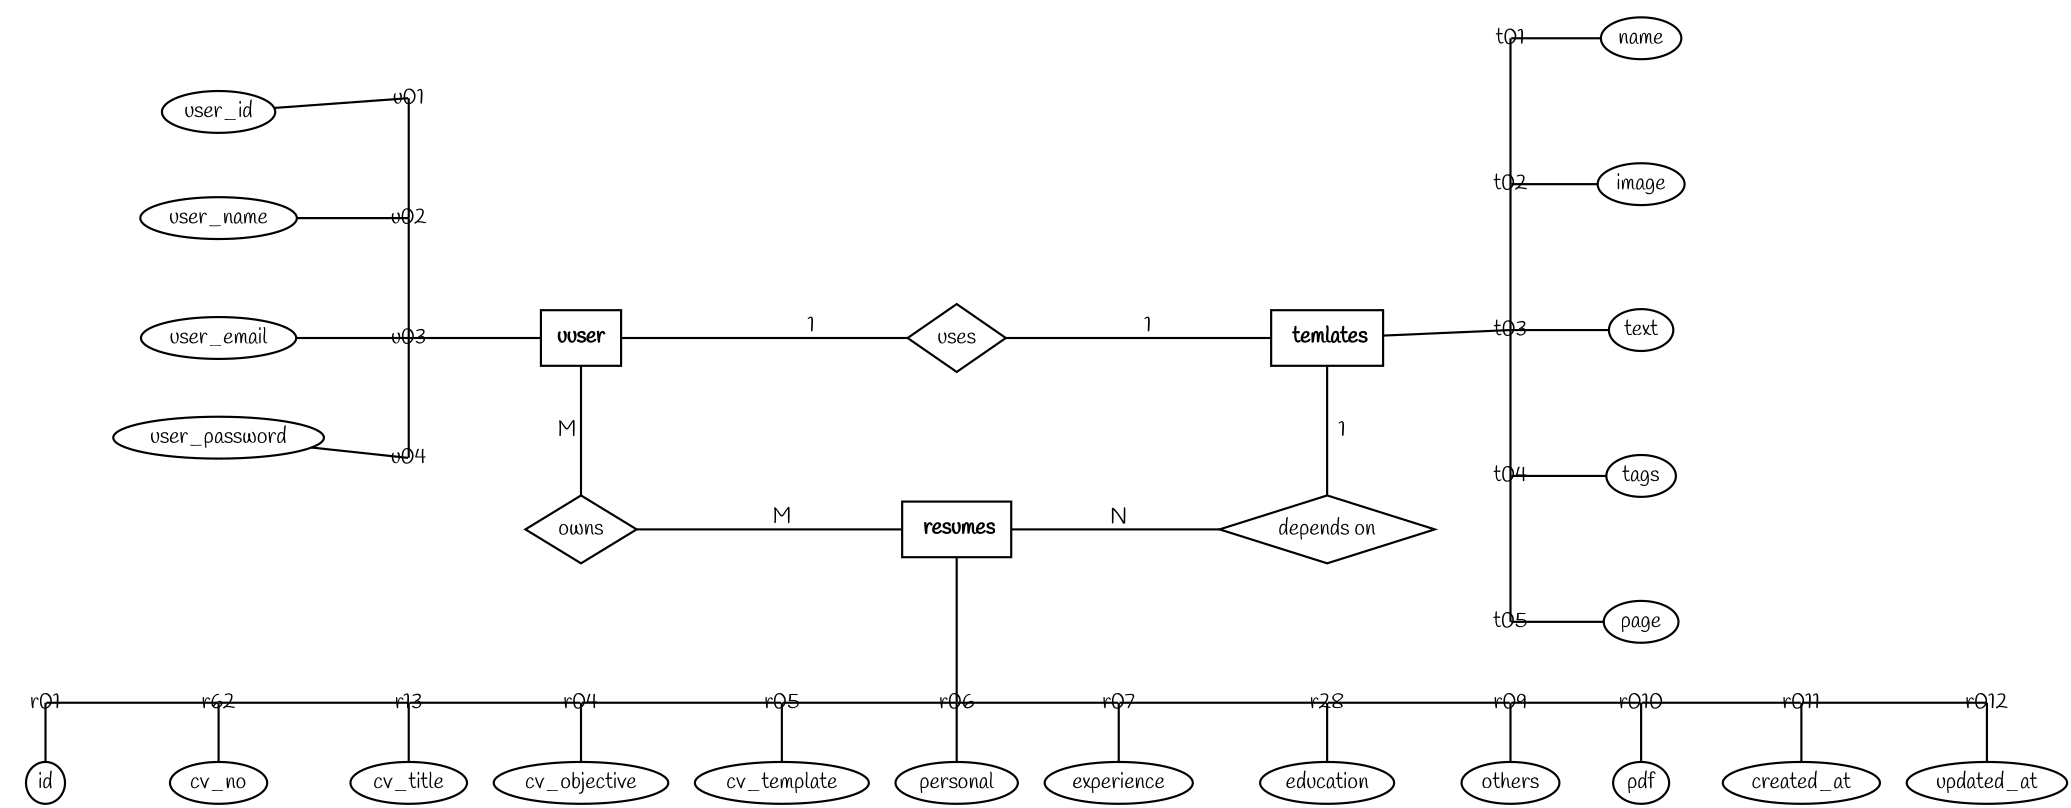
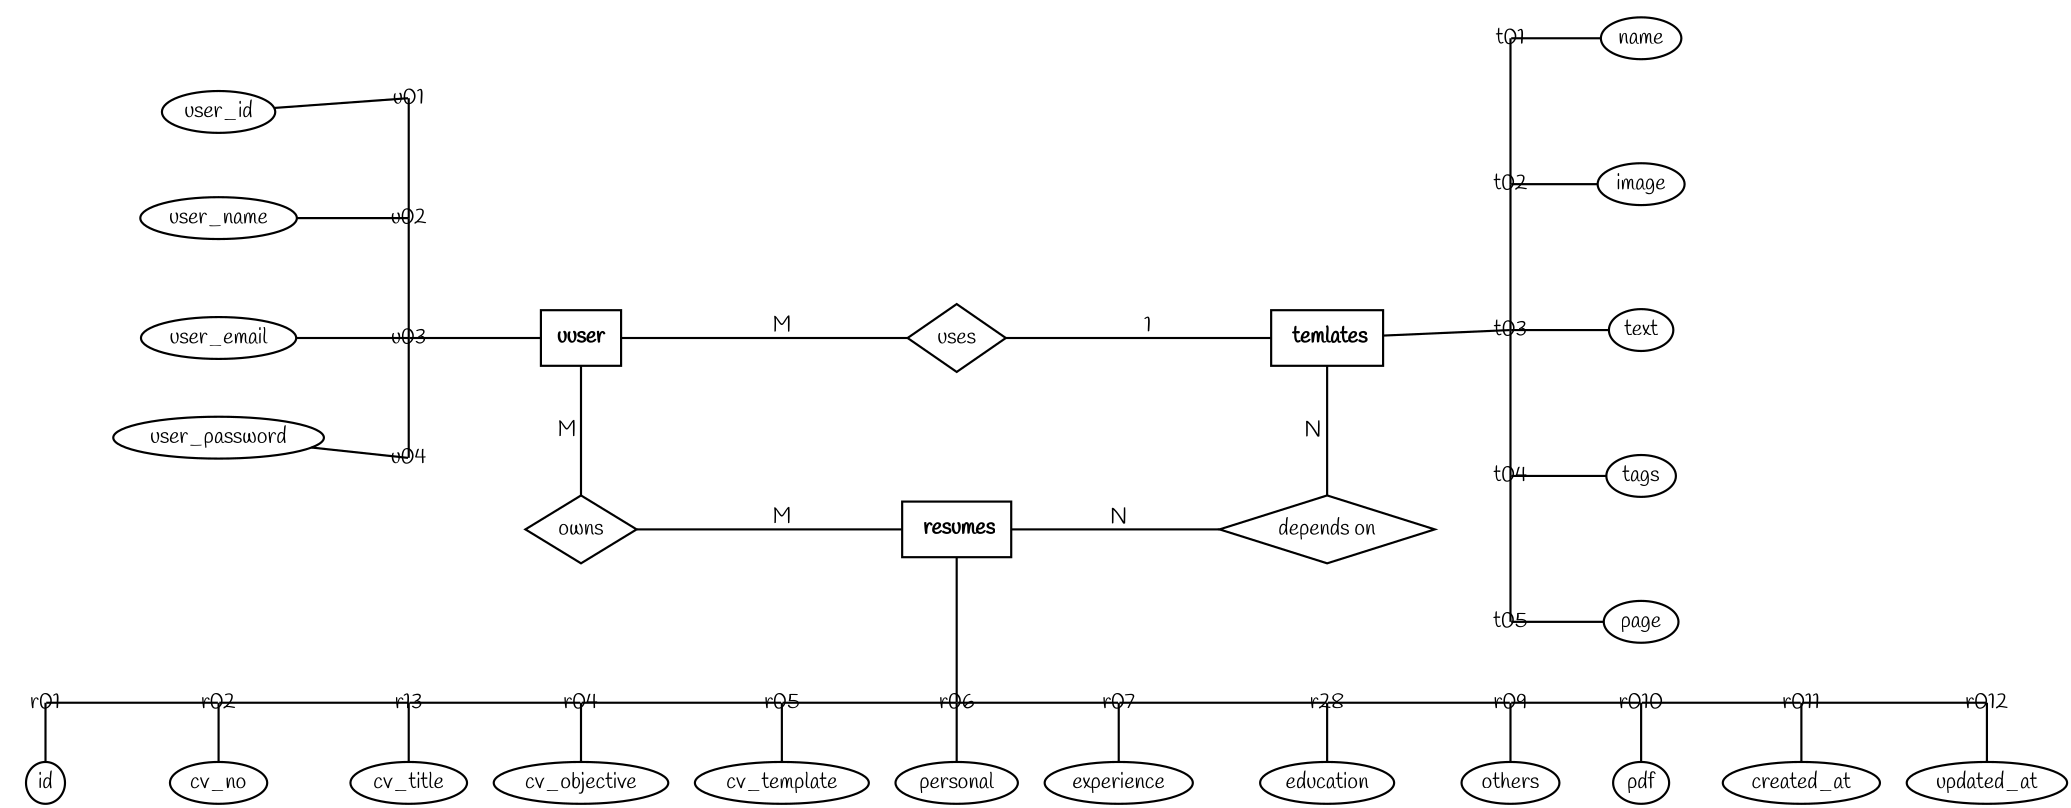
edge "uuser" -- "uses": label "            1" -> "M"
edge "temlates" -- "depends on": label "            1" -> "N"
node "r62": label "r62" -> "r02"
